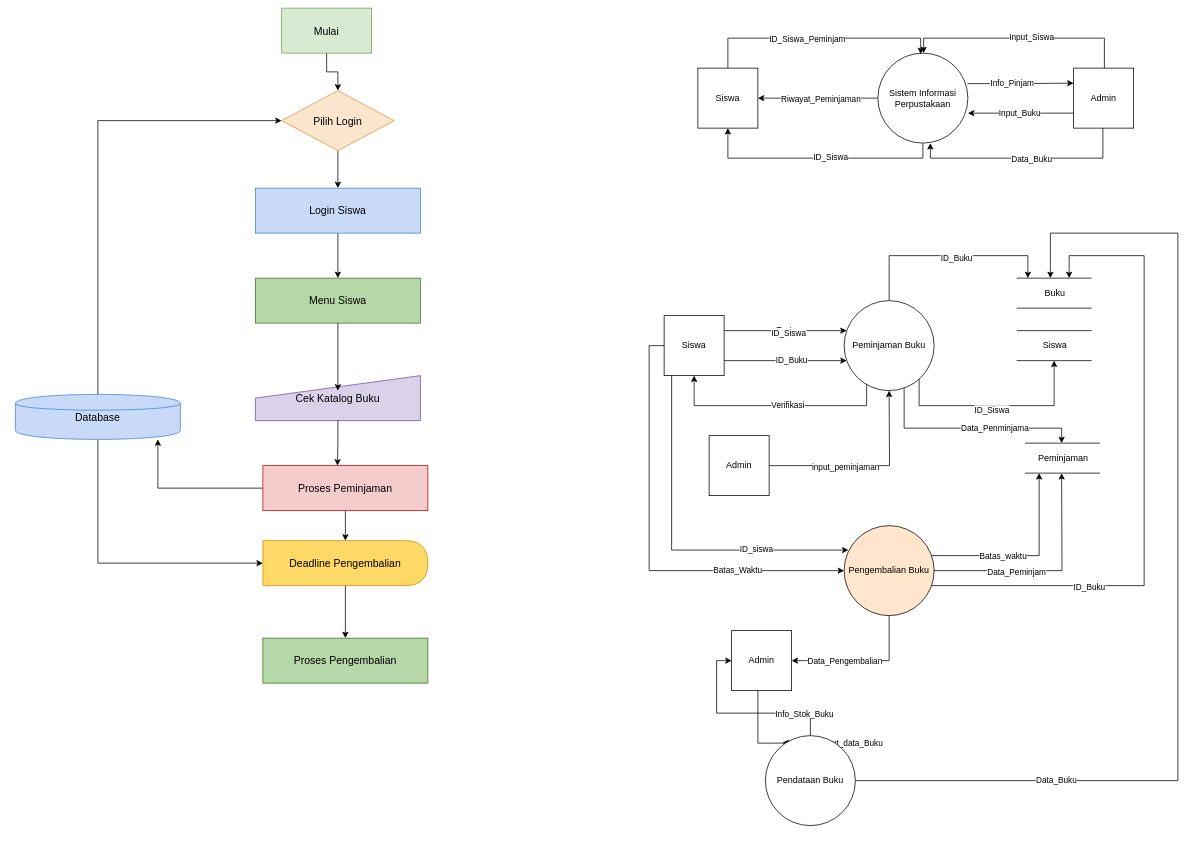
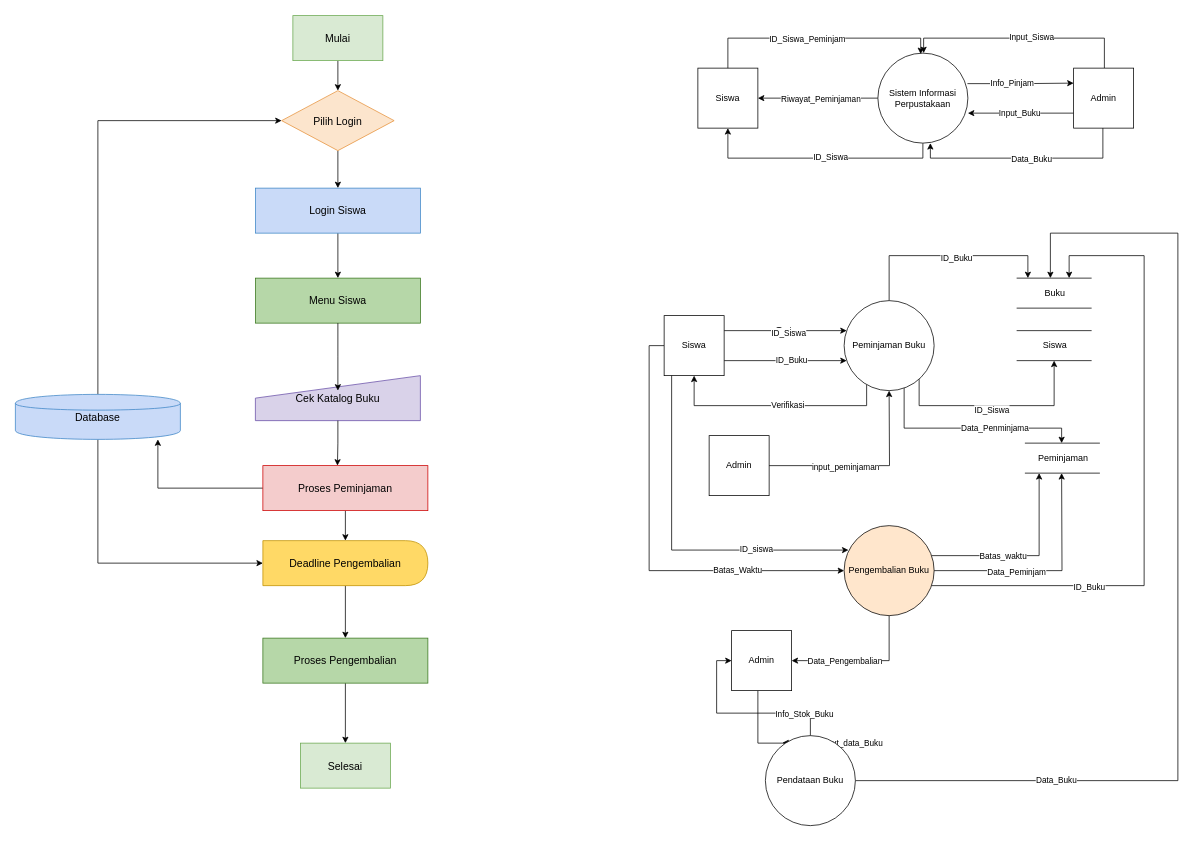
node "Mulai": moved (327, 30) -> (338, 38)
edge "Proses Pengembalian" -> "Selesai": added
node "Selesai": added
